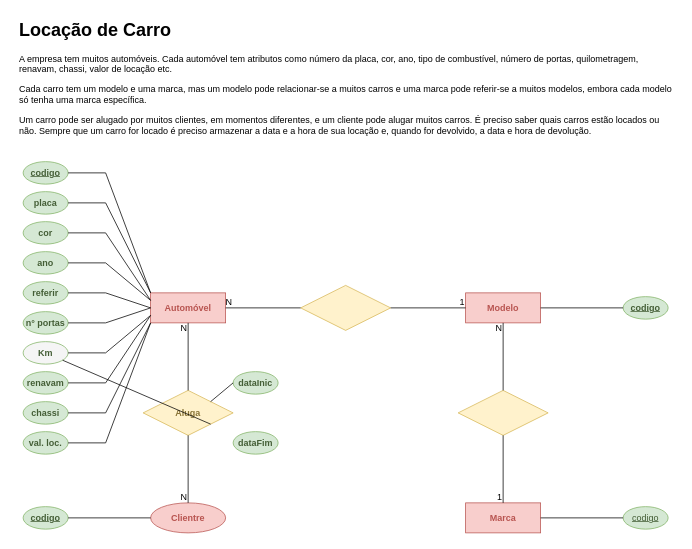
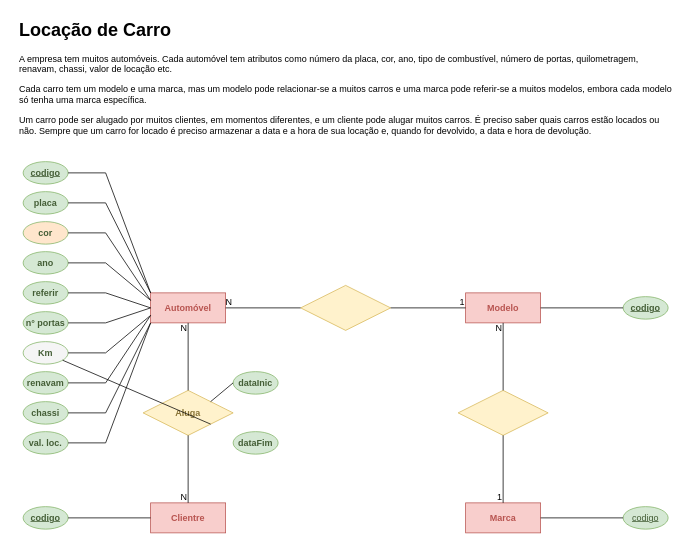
node "cor": fillcolor #d5e8d4 -> #ffe6cc
node "Clientre": shape ellipse -> rectangle
